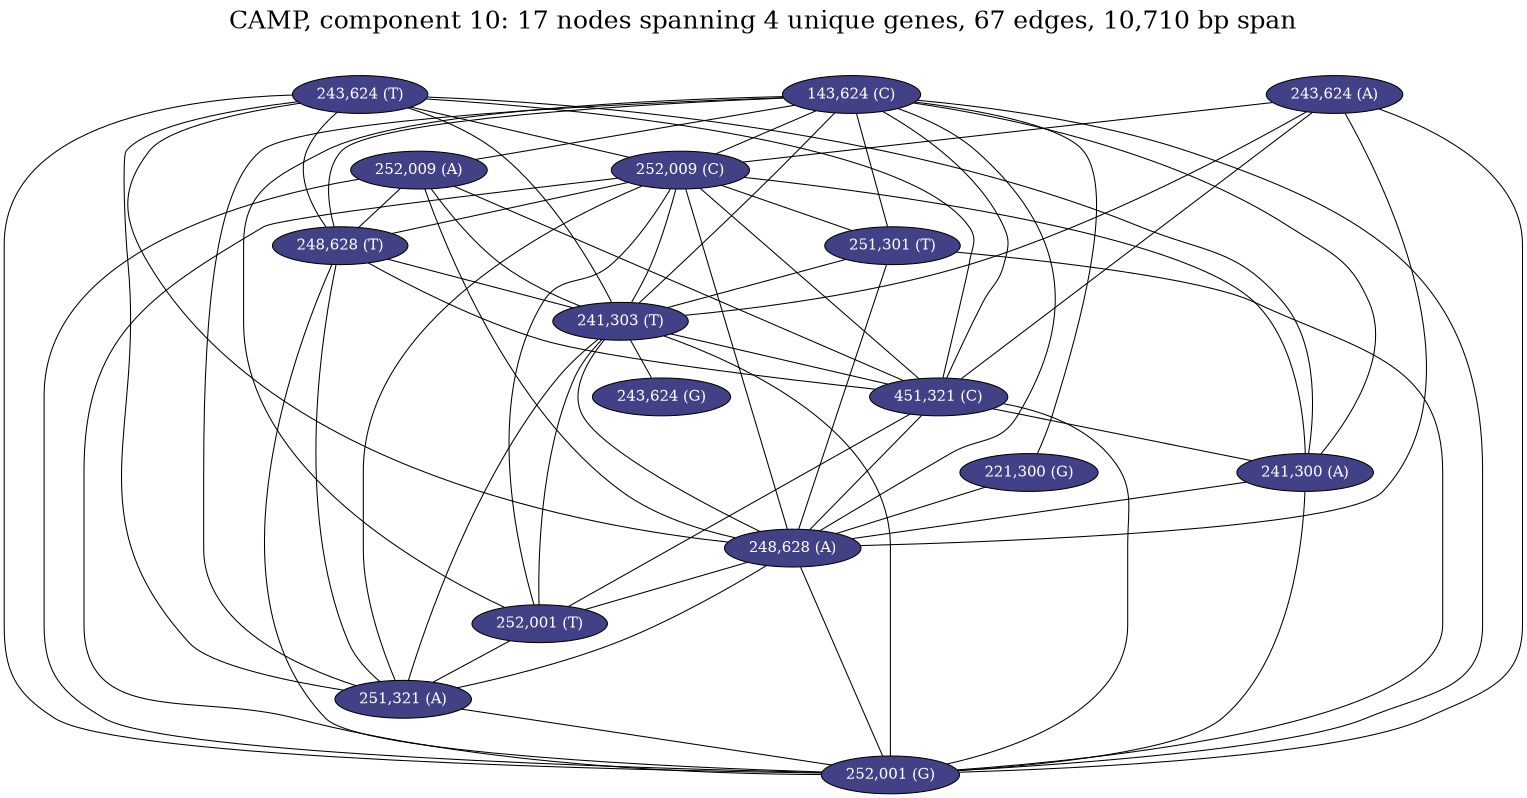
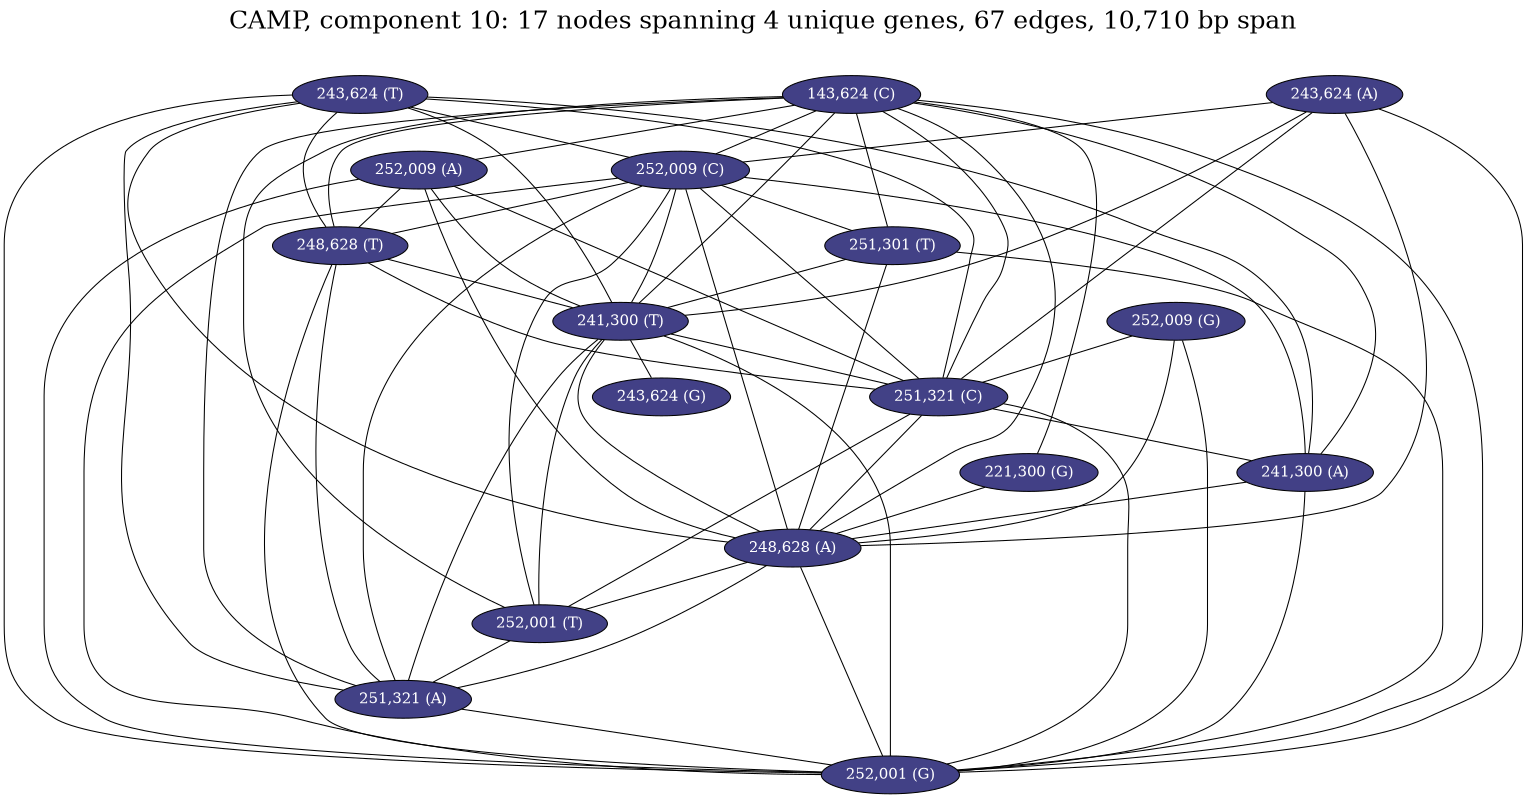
node "241,303 (T)": label "241,303 (T)" -> "241,300 (T)"
node "252,009 (G)": added
node "451,321 (C)": label "451,321 (C)" -> "251,321 (C)"
